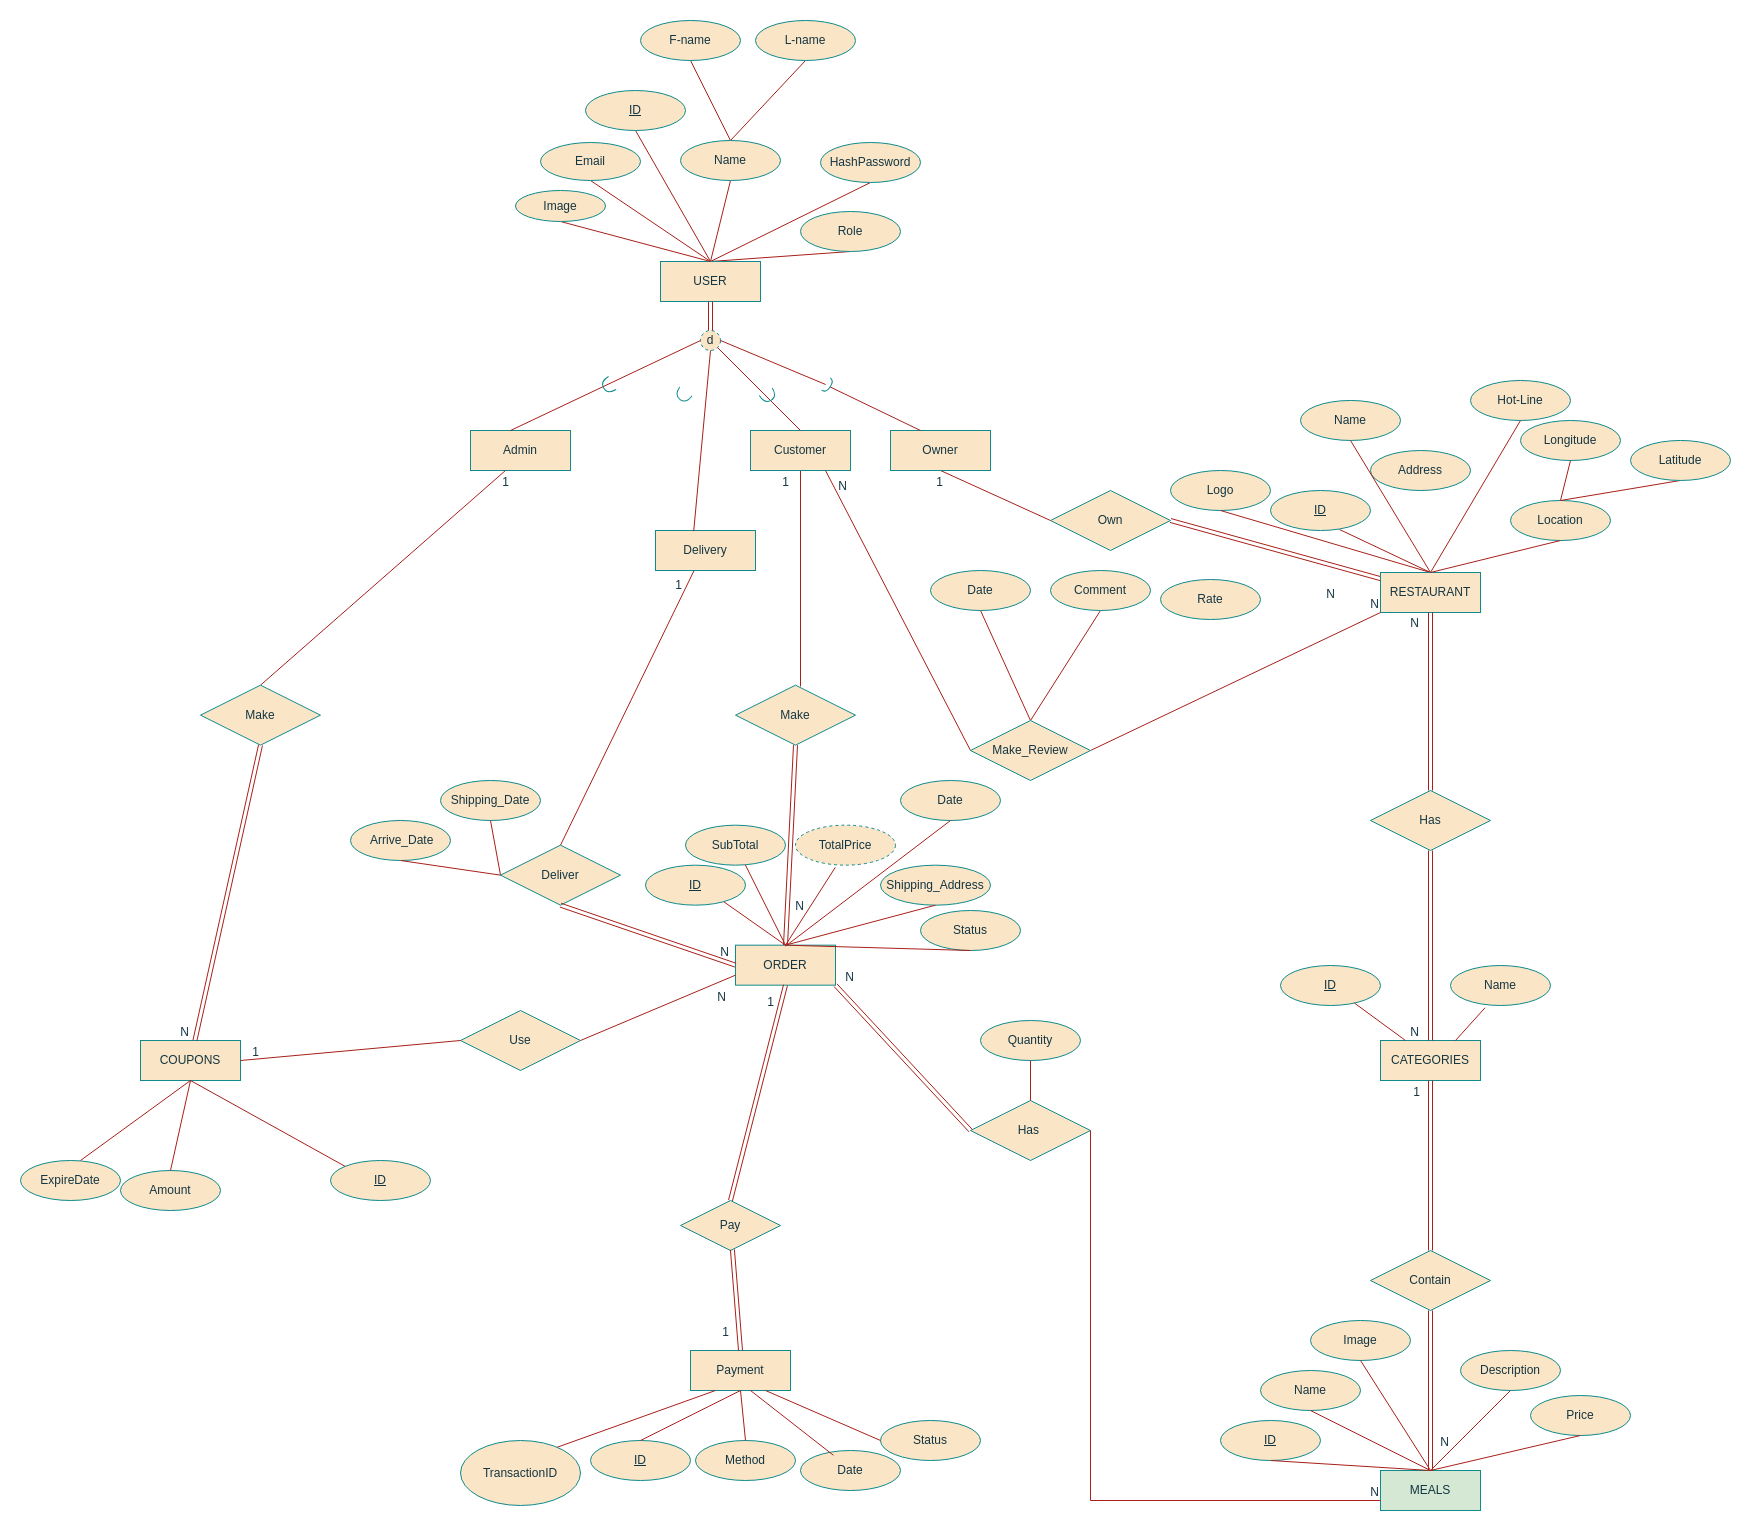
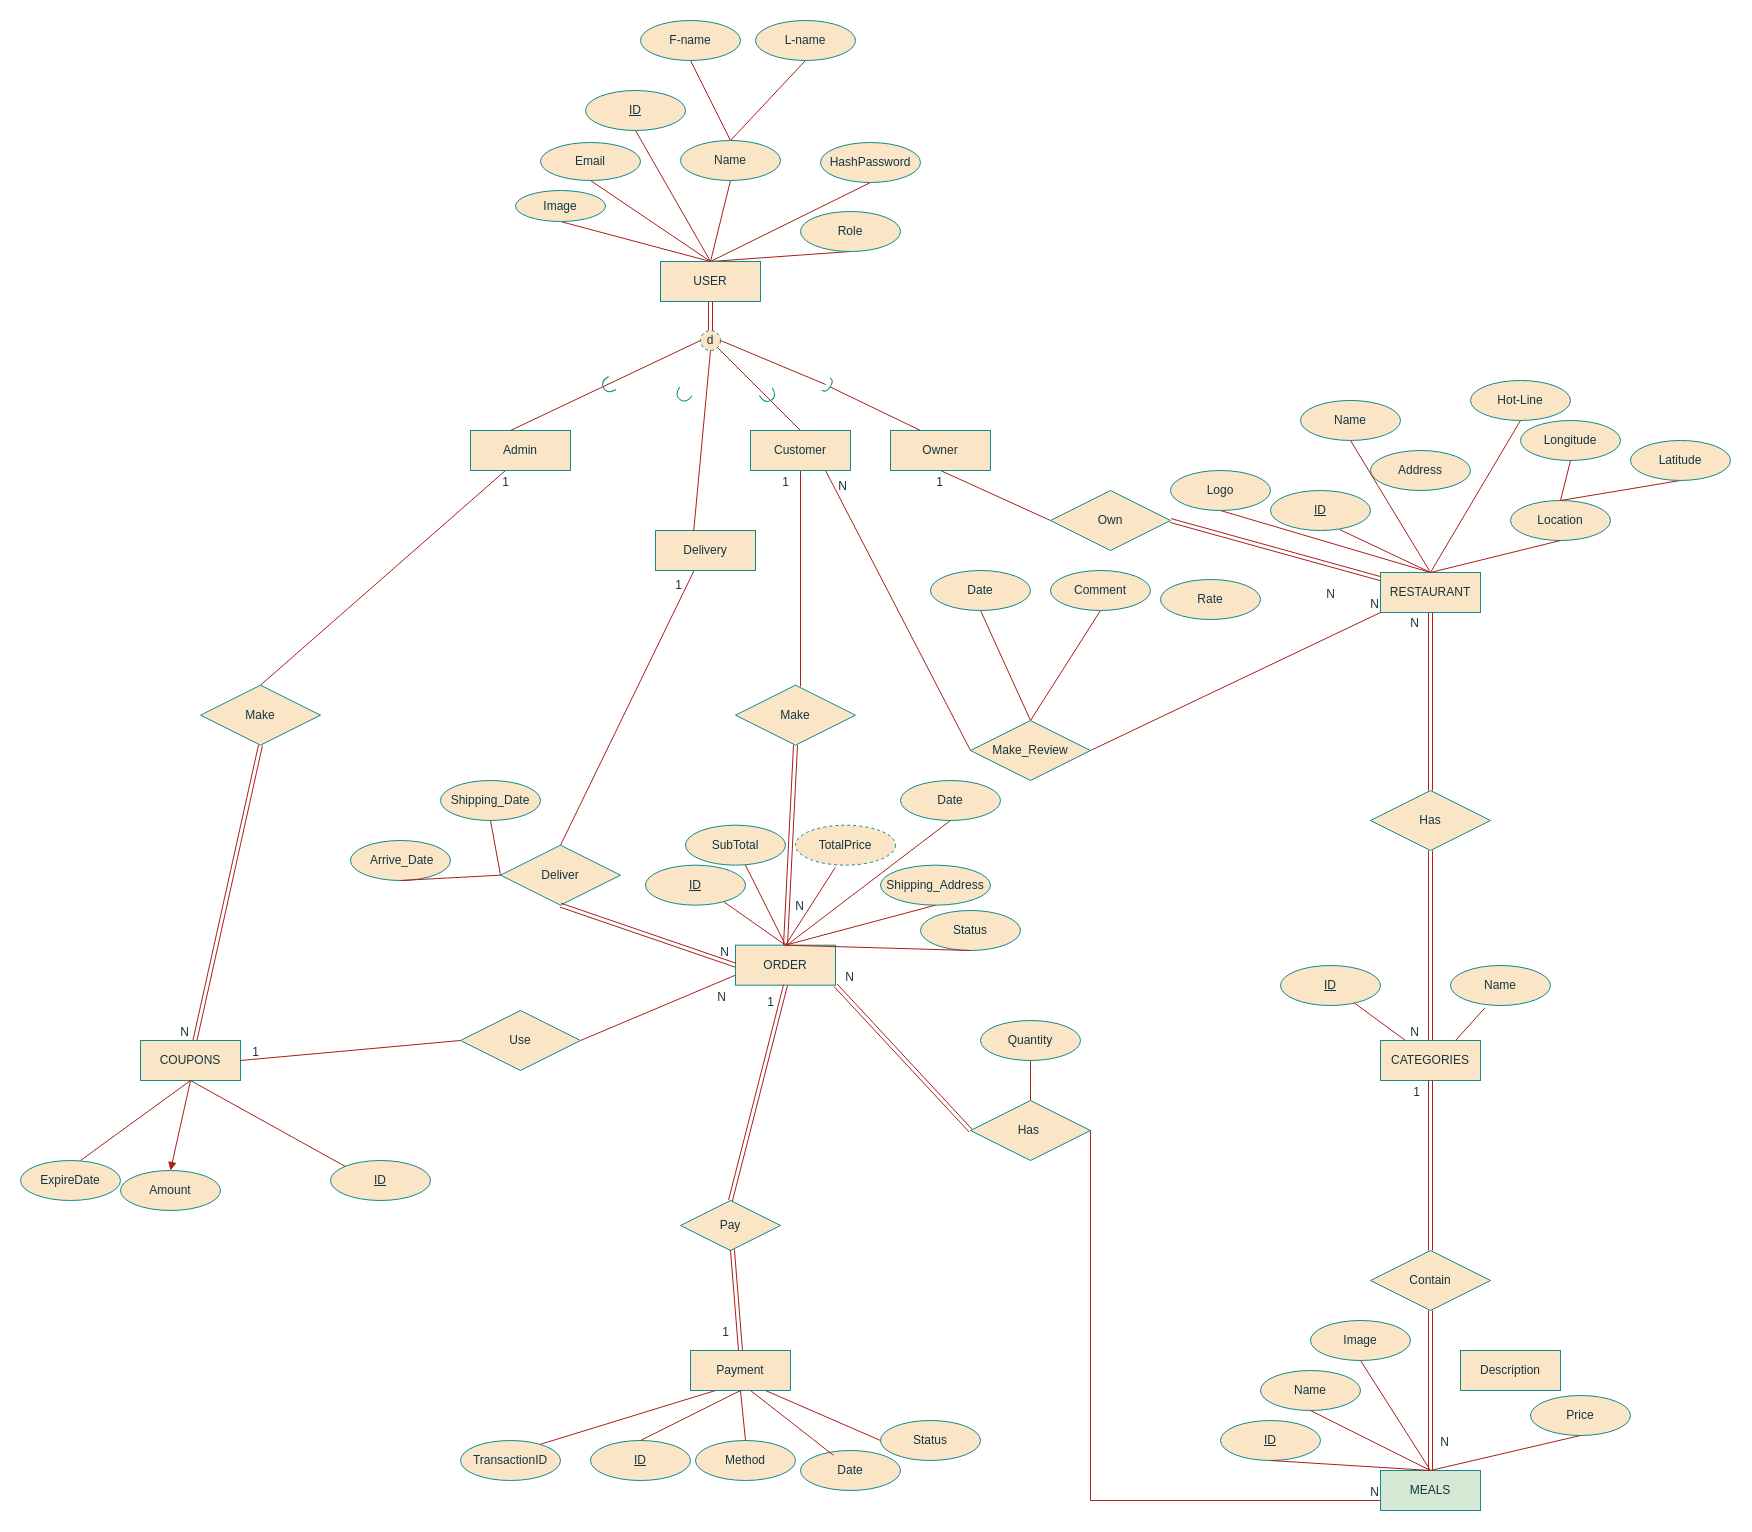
node "Arrive_Date": moved (401, 841) -> (401, 861)
edge "COUPONS" -- "Amount": arrowhead none -> block
node "Description": shape ellipse -> rectangle
edge "Description" -- "MEALS": removed
node "TransactionID": size 120x65 -> 100x40
